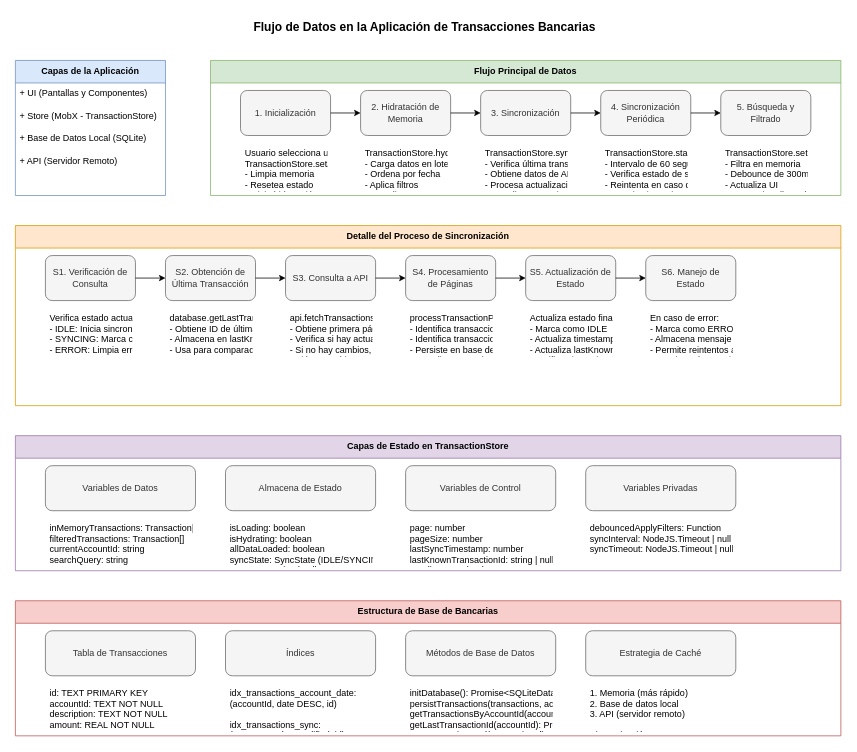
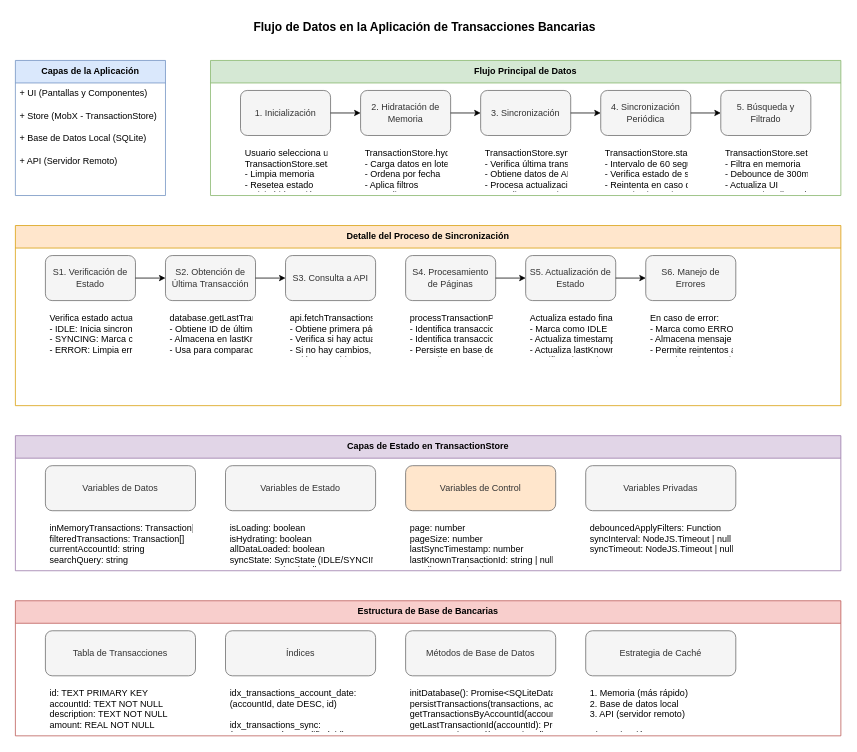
node "S1. Verificación de Consulta": label "S1. Verificación de Consulta" -> "S1. Verificación de Estado"
edge "S3. Consulta a API" -> "S4. Procesamiento de Páginas": removed
node "S6. Manejo de Estado": label "S6. Manejo de Estado" -> "S6. Manejo de Errores"
node "Almacena de Estado": label "Almacena de Estado" -> "Variables de Estado"
node "Variables de Control": fillcolor #f5f5f5 -> #ffe6cc
